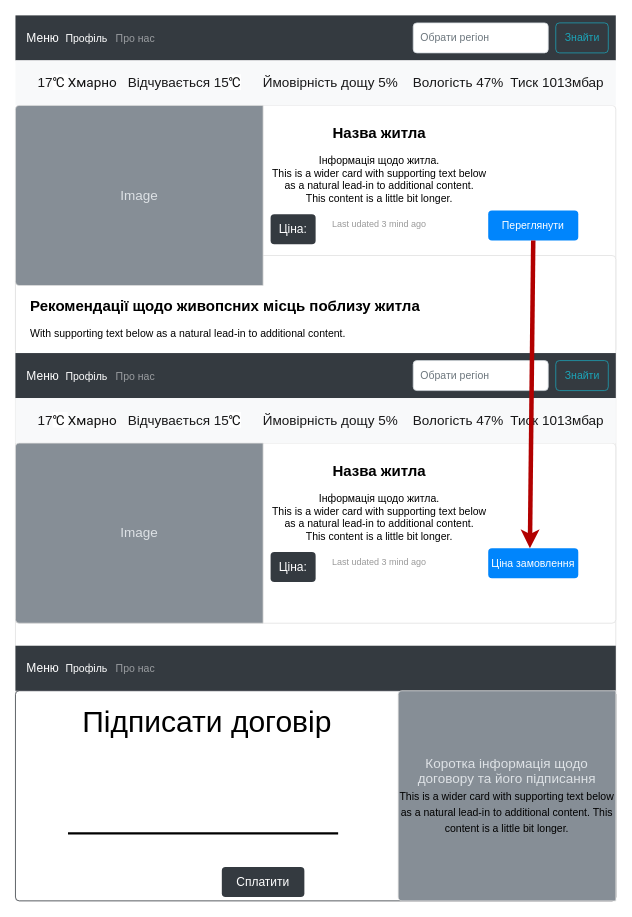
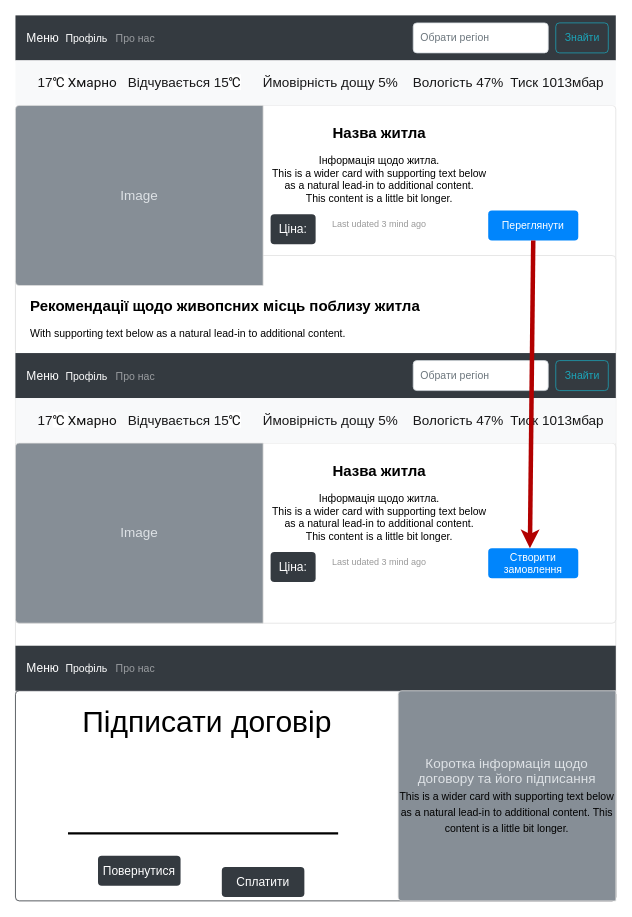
node "Ціна замовлення": label "Ціна замовлення" -> "Створити замовлення"
node "Повернутися": added
